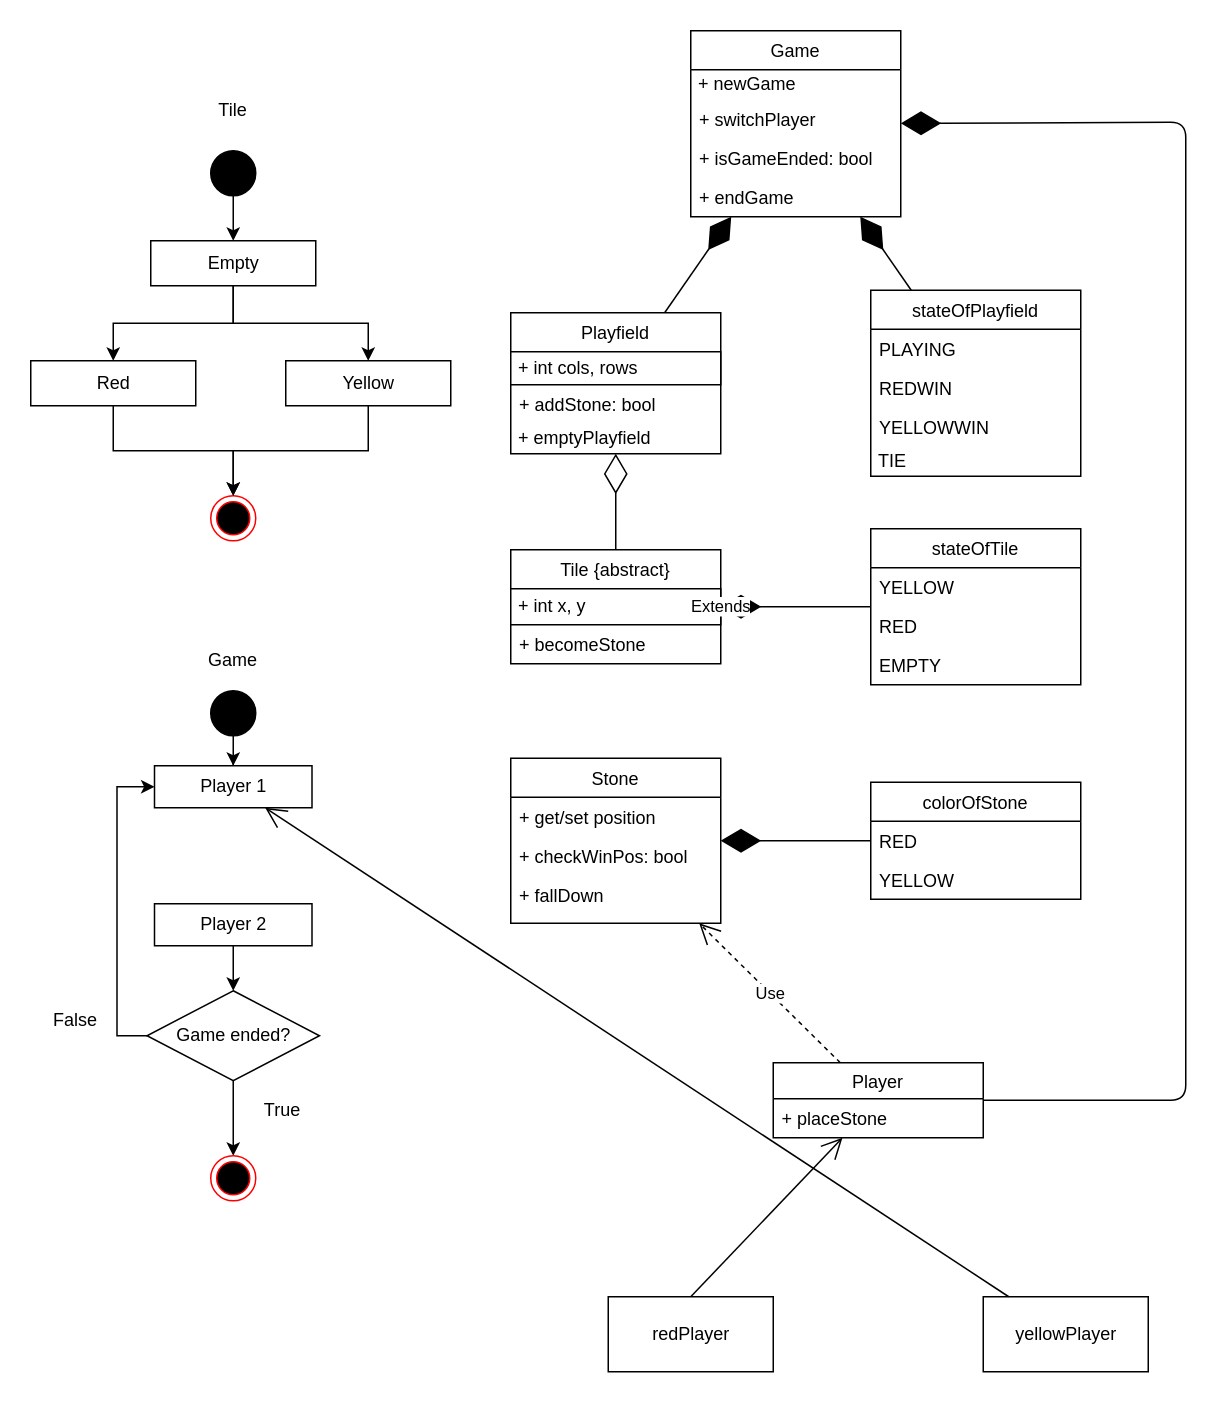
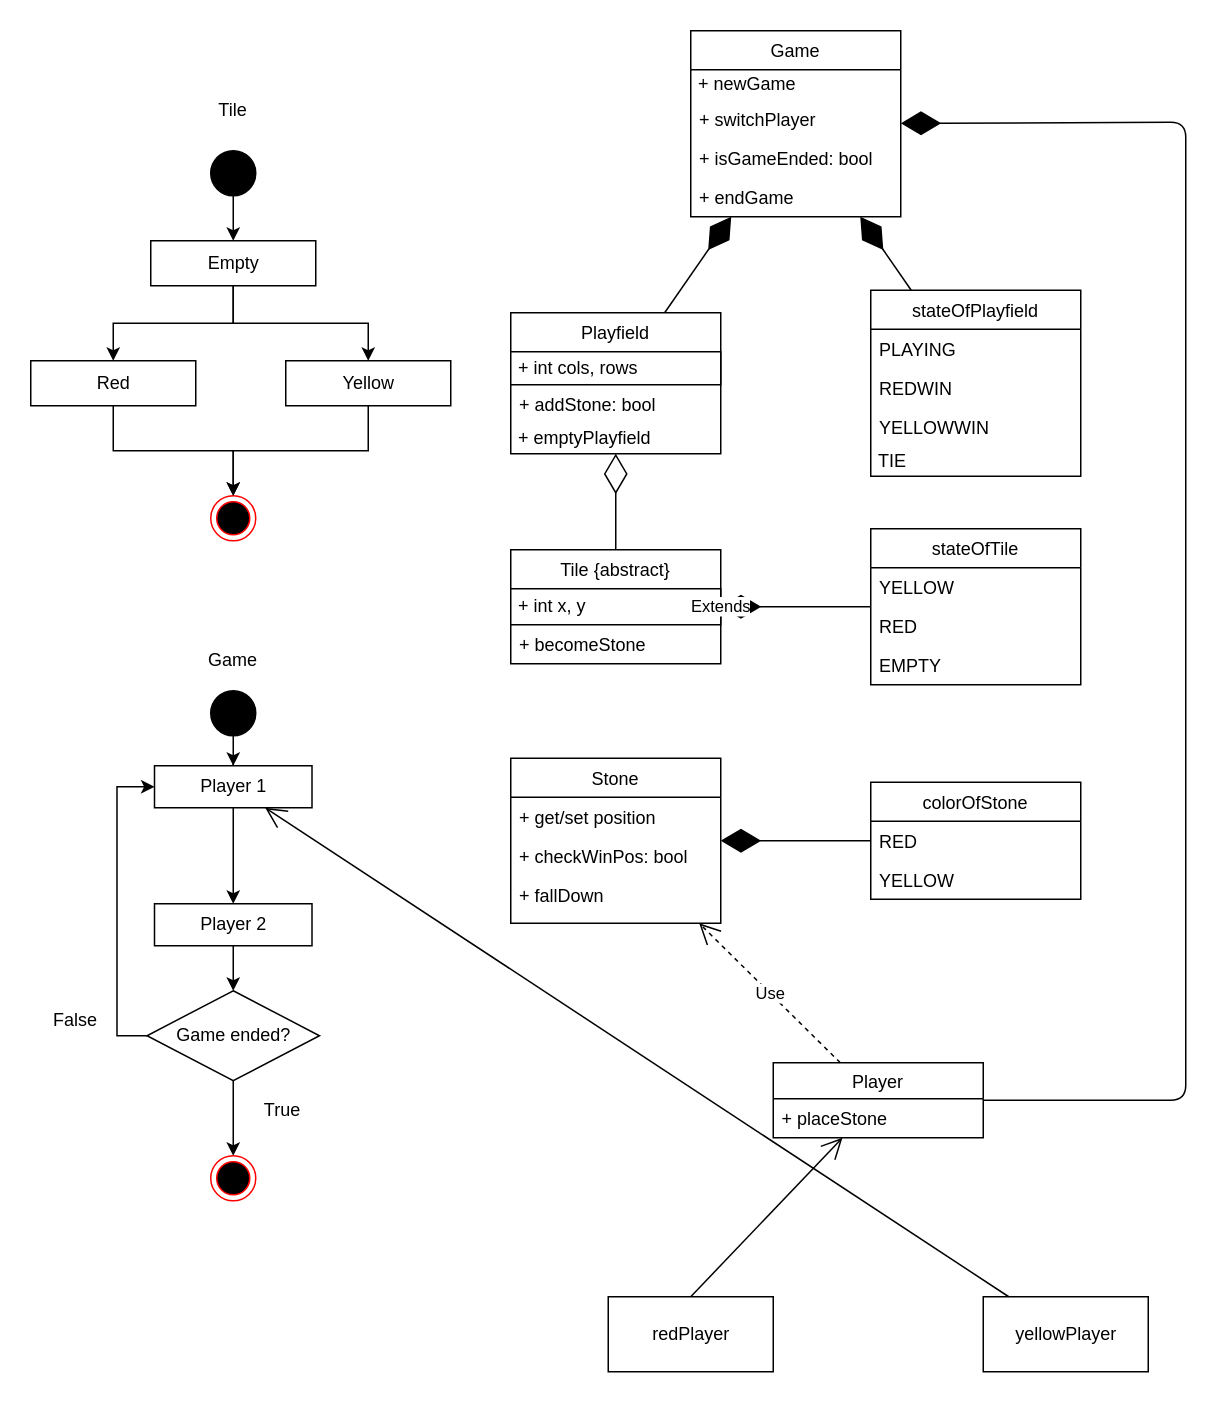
edge "Player 1" -> "Player 2": added
